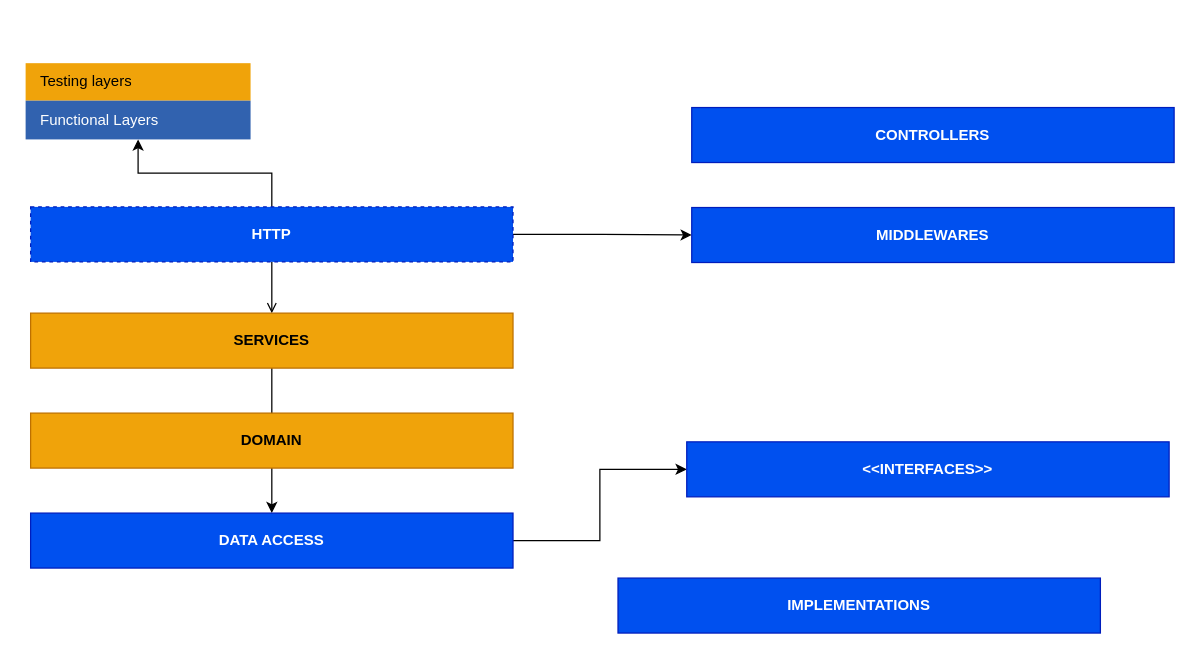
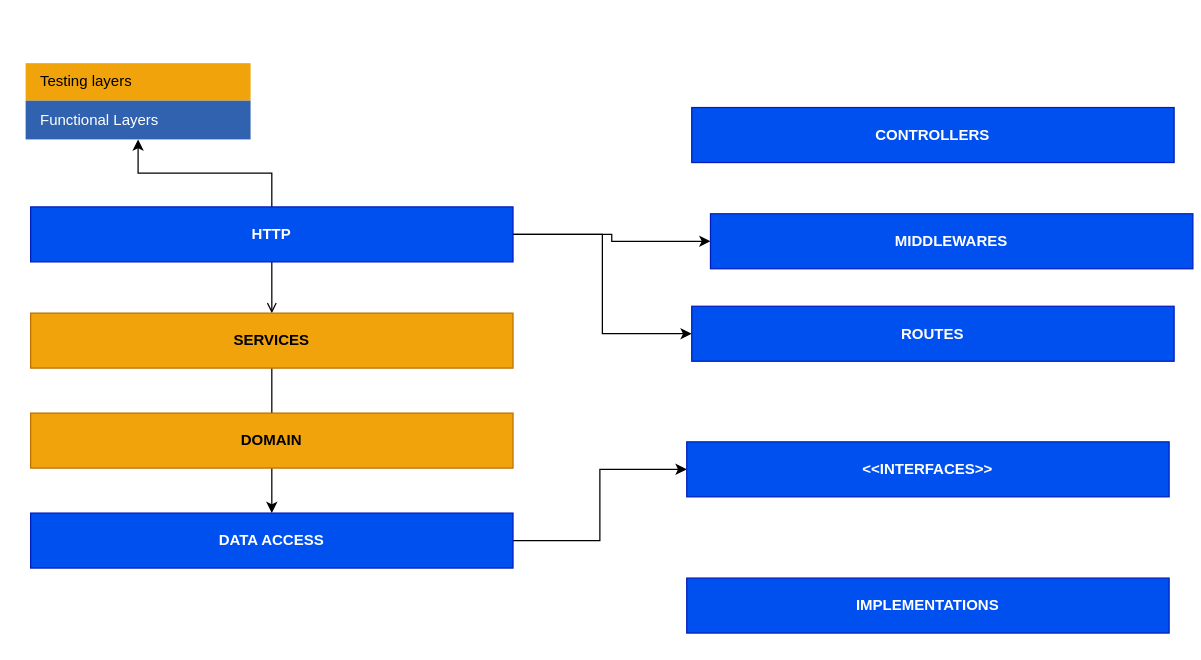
node "HTTP": style dashed -> solid
node "MIDDLEWARES": moved (933, 235) -> (952, 241)
edge "HTTP" -> "ROUTES": added
node "ROUTES": added
node "IMPLEMENTATIONS": moved (859, 606) -> (928, 606)
